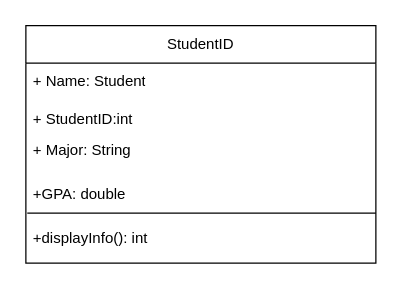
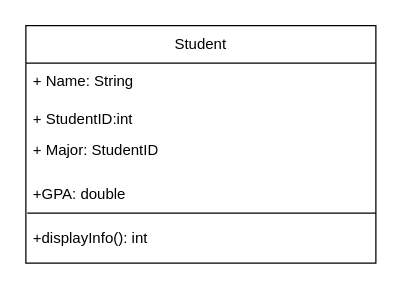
node "StudentID": label "StudentID" -> "Student"
node "+ Name: Student": label "+ Name: Student" -> "+ Name: String"
node "+ Major: String": label "+ Major: String" -> "+ Major: StudentID"
